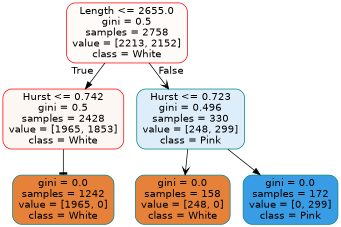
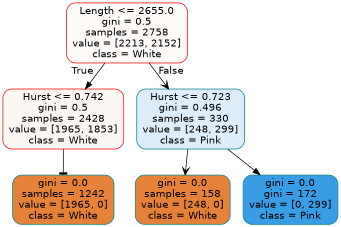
node "gini = 0.0 samples = 172 value = [0, 299] class = Pink": label "gini = 0.0 samples = 172 value = [0, 299] class = Pink" -> "gini = 0.0 gini = 172 value = [0, 299] class = Pink"
